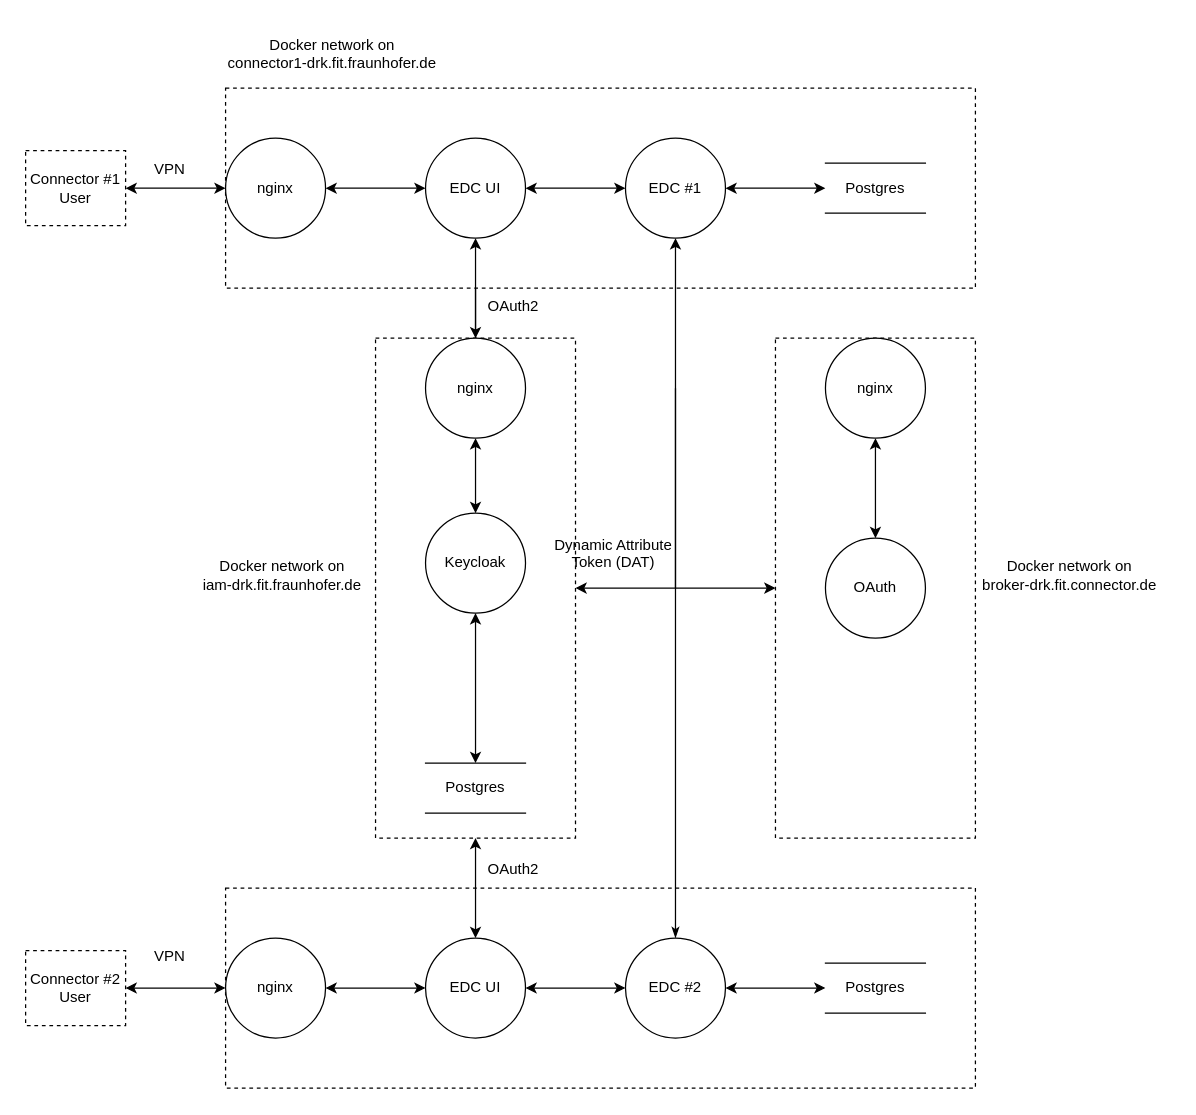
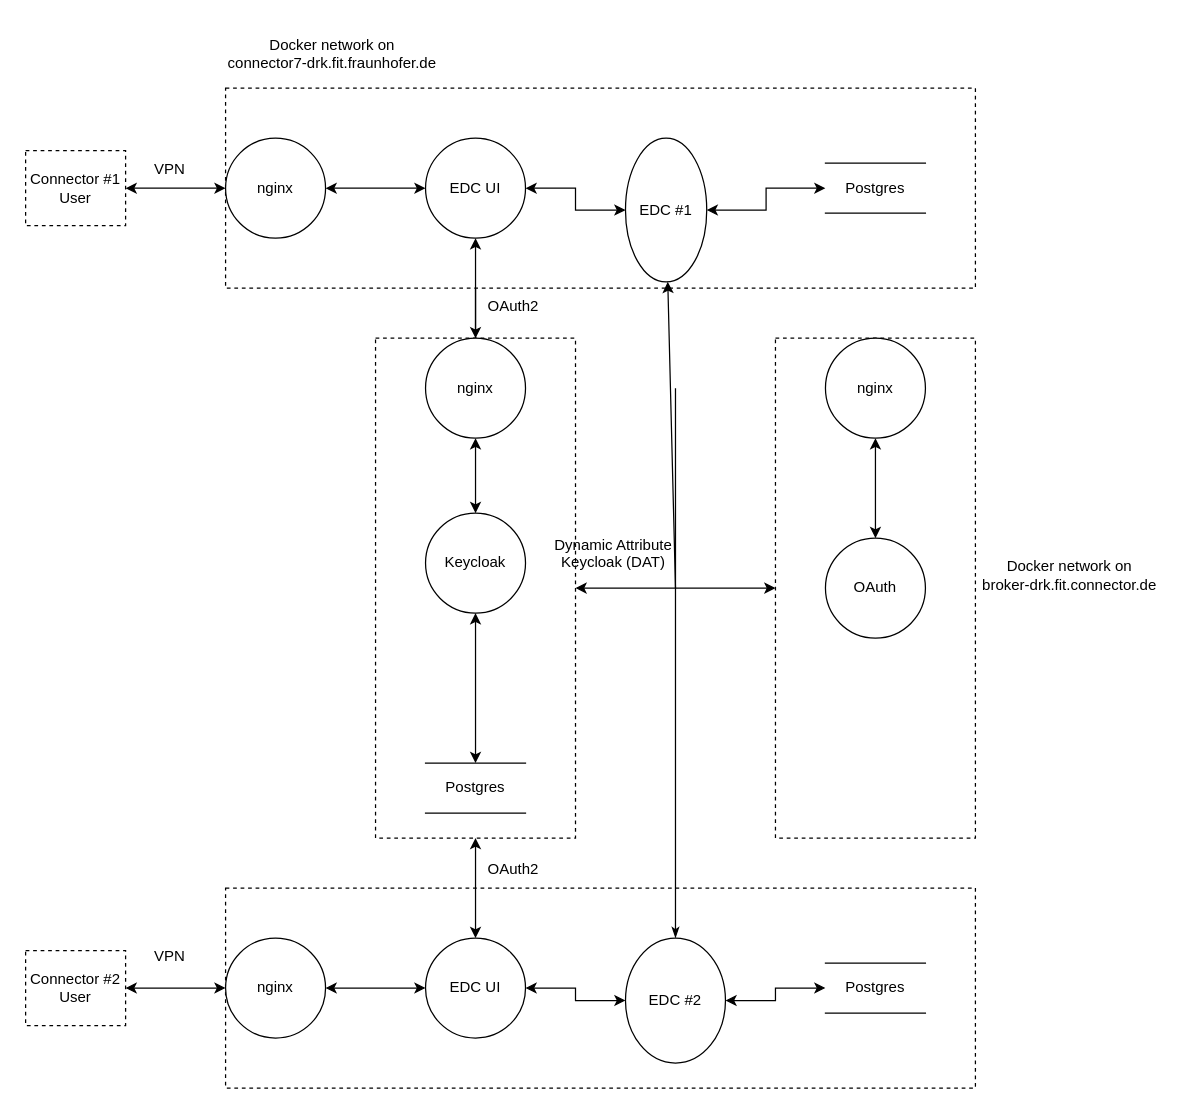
node "Docker network on connector1-drk.fit.fraunhofer.de": label "Docker network on connector1-drk.fit.fraunhofer.de" -> "Docker network on connector7-drk.fit.fraunhofer.de"
node "EDC #1": size 100x100 -> 81x144
node "Dynamic Attribute Token (DAT)": label "Dynamic Attribute Token (DAT)" -> "Dynamic Attribute Keycloak (DAT)"
node "Docker network on iam-drk.fit.fraunhofer.de": removed
node "EDC #2": size 100x100 -> 100x125
